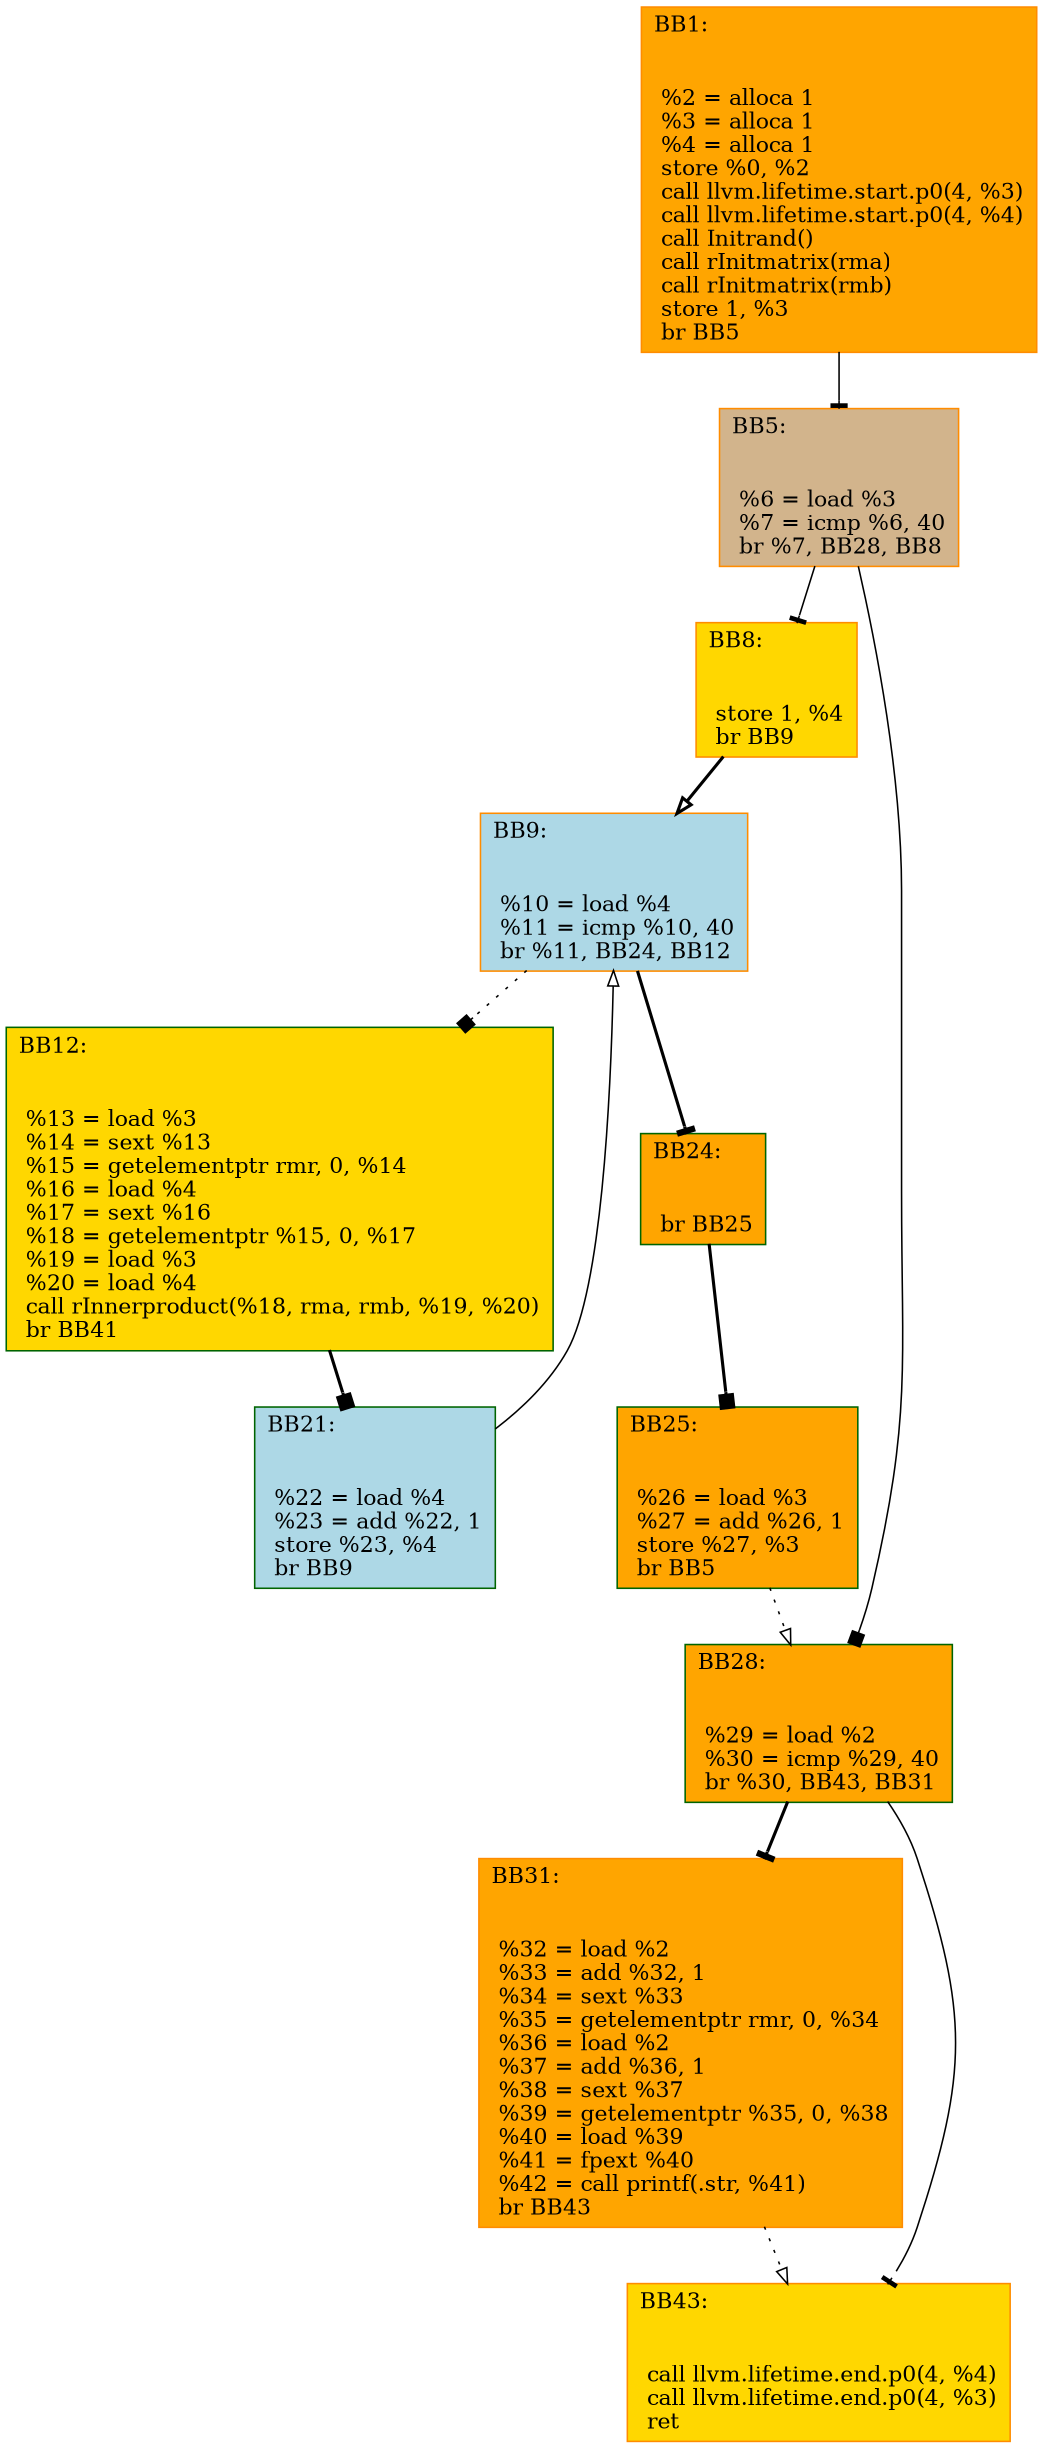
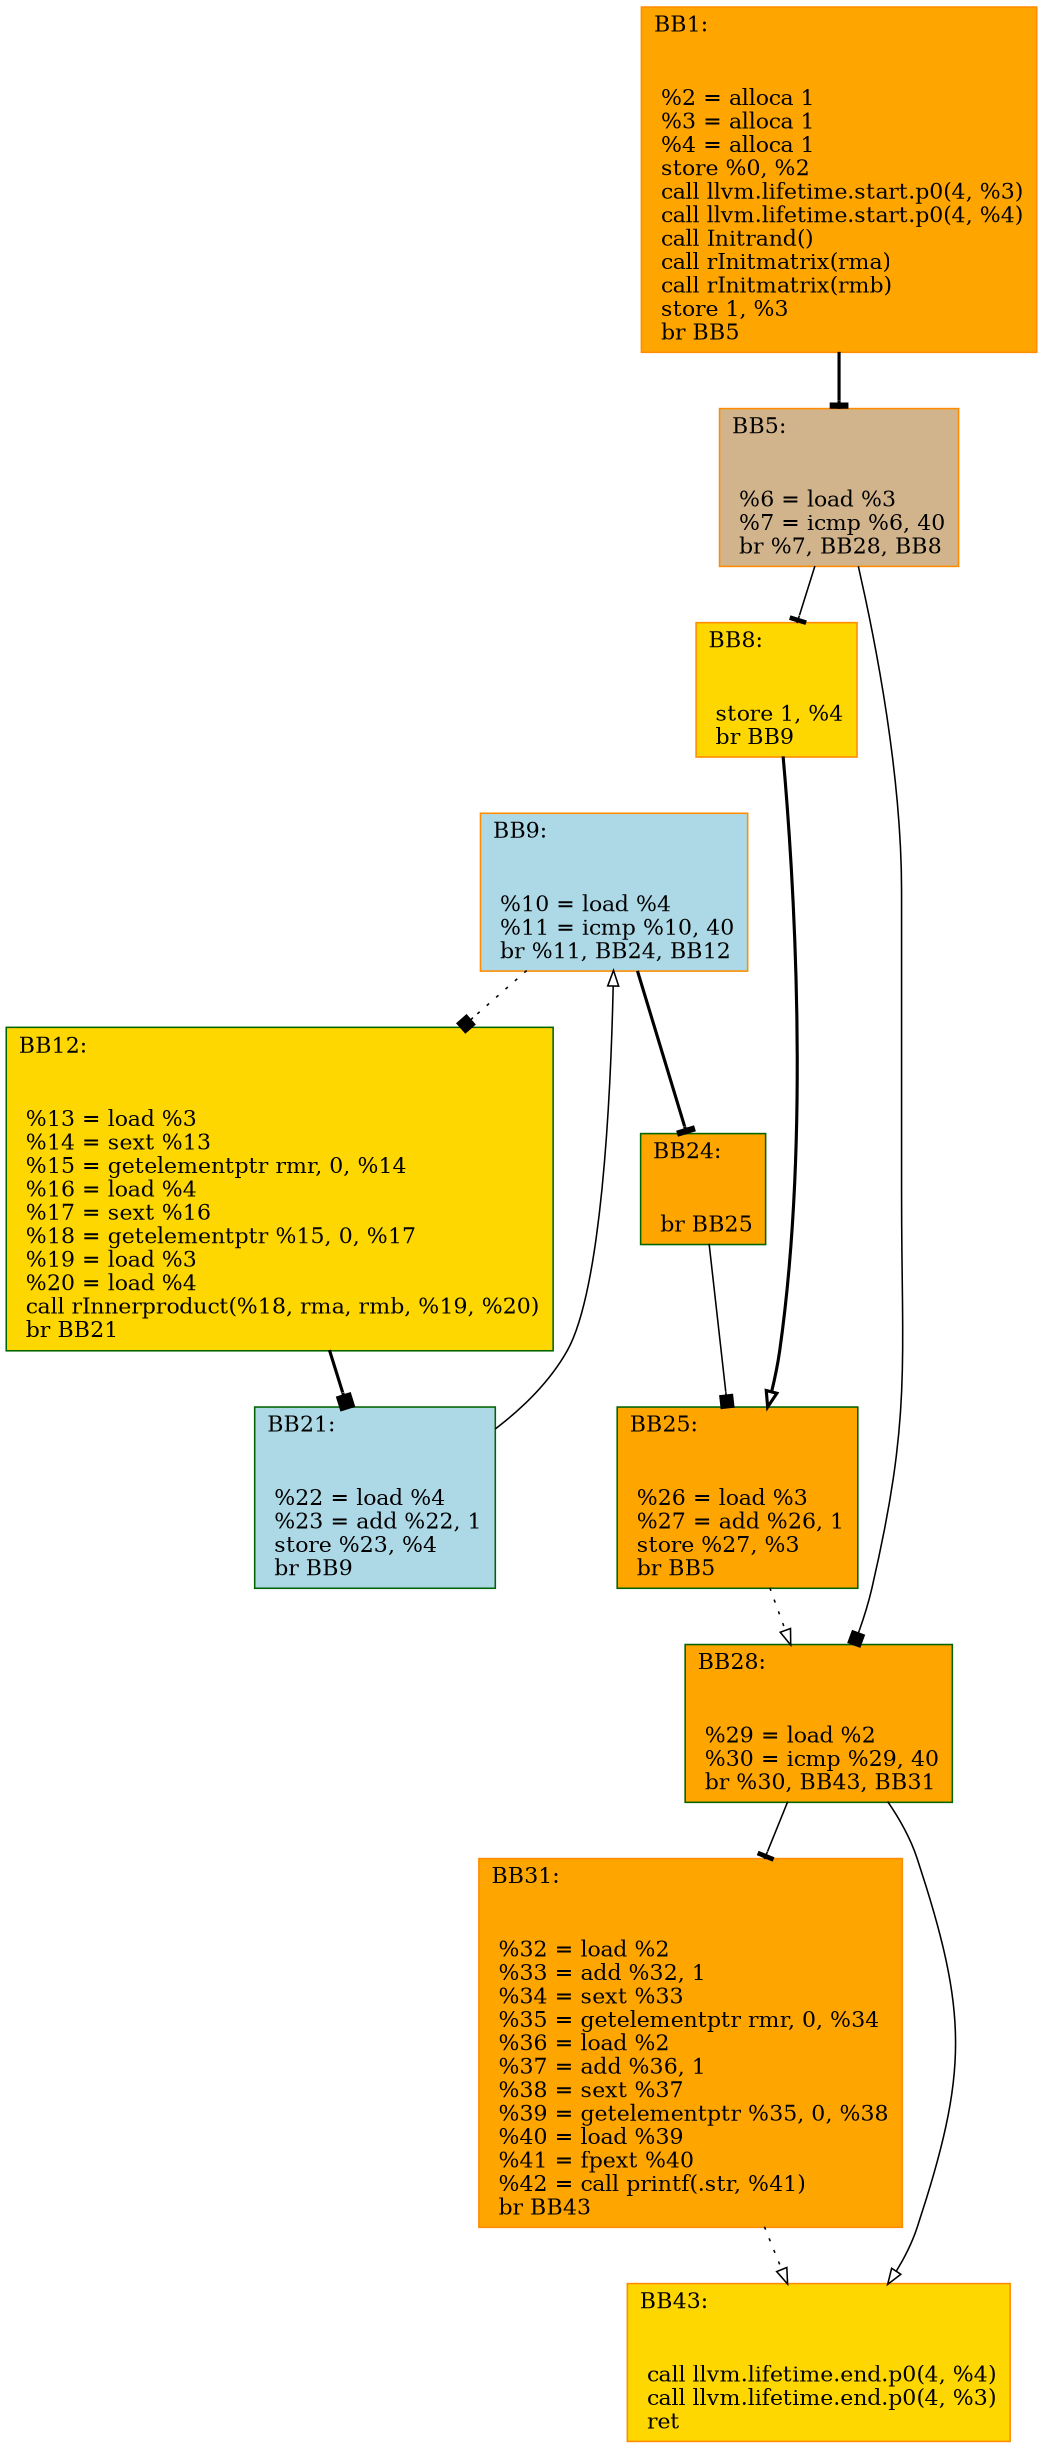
edge "BB1:" -> "BB5:": style solid -> bold
edge "BB8:" -> "BB9:": now "BB8:" -> "BB25:"
edge "BB24:" -> "BB25:": style bold -> solid
node "BB12:": text "br BB41" -> "br BB21"
edge "BB28:" -> "BB31:": style bold -> solid
edge "BB28:" -> "BB43:": arrowhead tee -> onormal
